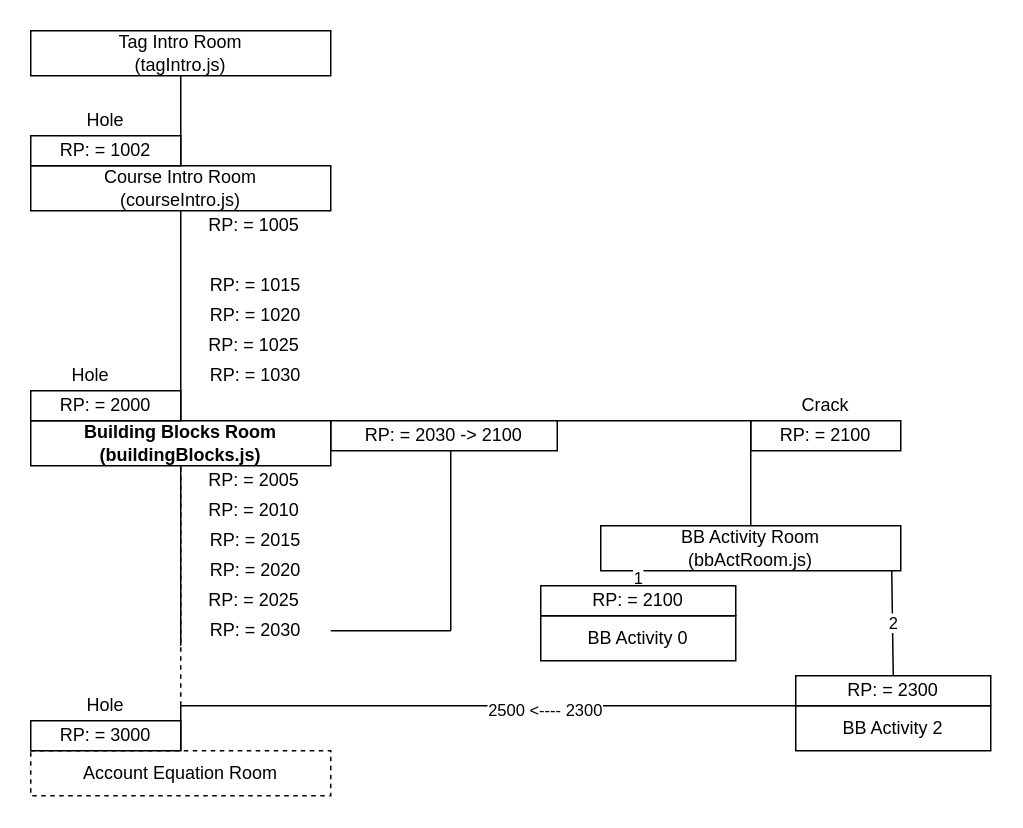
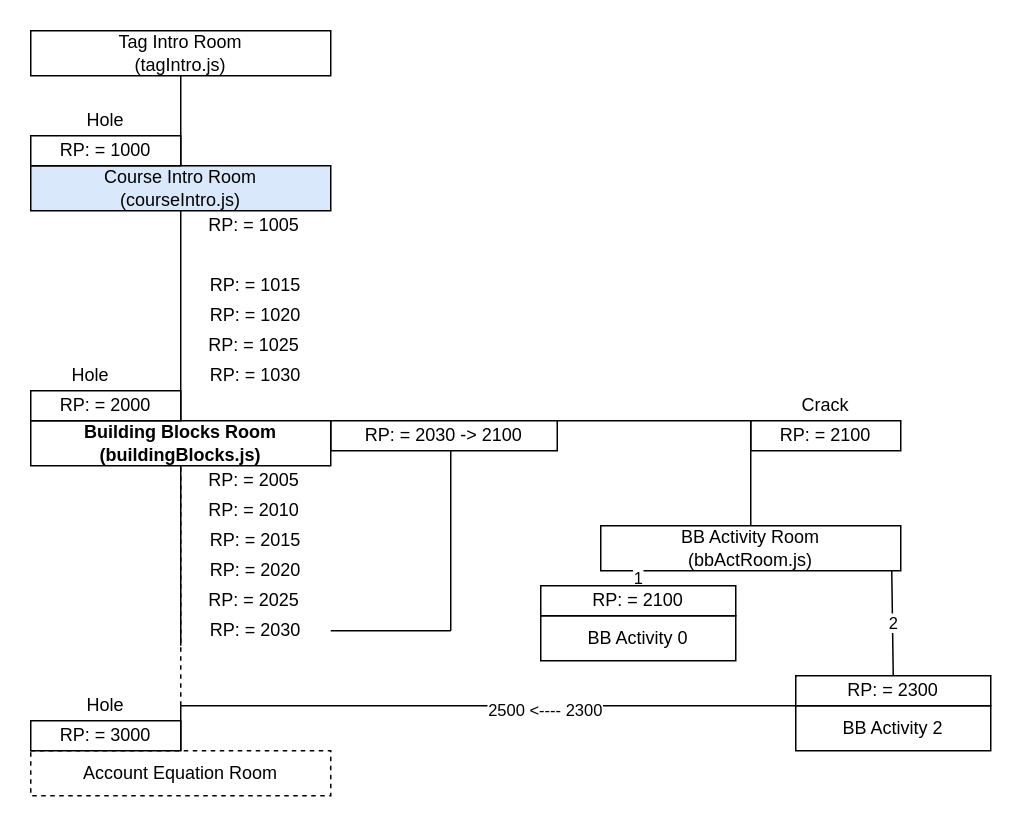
node "RP: = 1002": label "RP: = 1002" -> "RP: = 1000"
node "Course Intro Room (courseIntro.js)": fillcolor #ffffff -> #dae8fc
